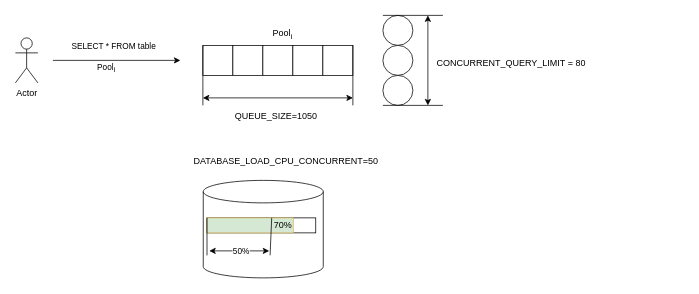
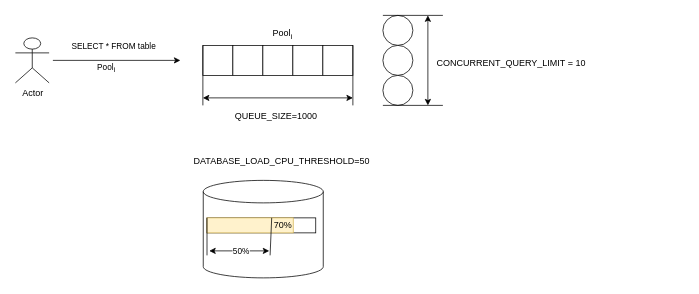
node "Actor": size 23x45 -> 34x45
node "CONCURRENT_QUERY_LIMIT = 80": label "CONCURRENT_QUERY_LIMIT = 80" -> "CONCURRENT_QUERY_LIMIT = 10"
node "QUEUE_SIZE=1050": label "QUEUE_SIZE=1050" -> "QUEUE_SIZE=1000"
node "DATABASE_LOAD_CPU_CONCURRENT=50": label "DATABASE_LOAD_CPU_CONCURRENT=50" -> "DATABASE_LOAD_CPU_THRESHOLD=50"
node "70%": fillcolor #d5e8d4 -> #fff2cc
